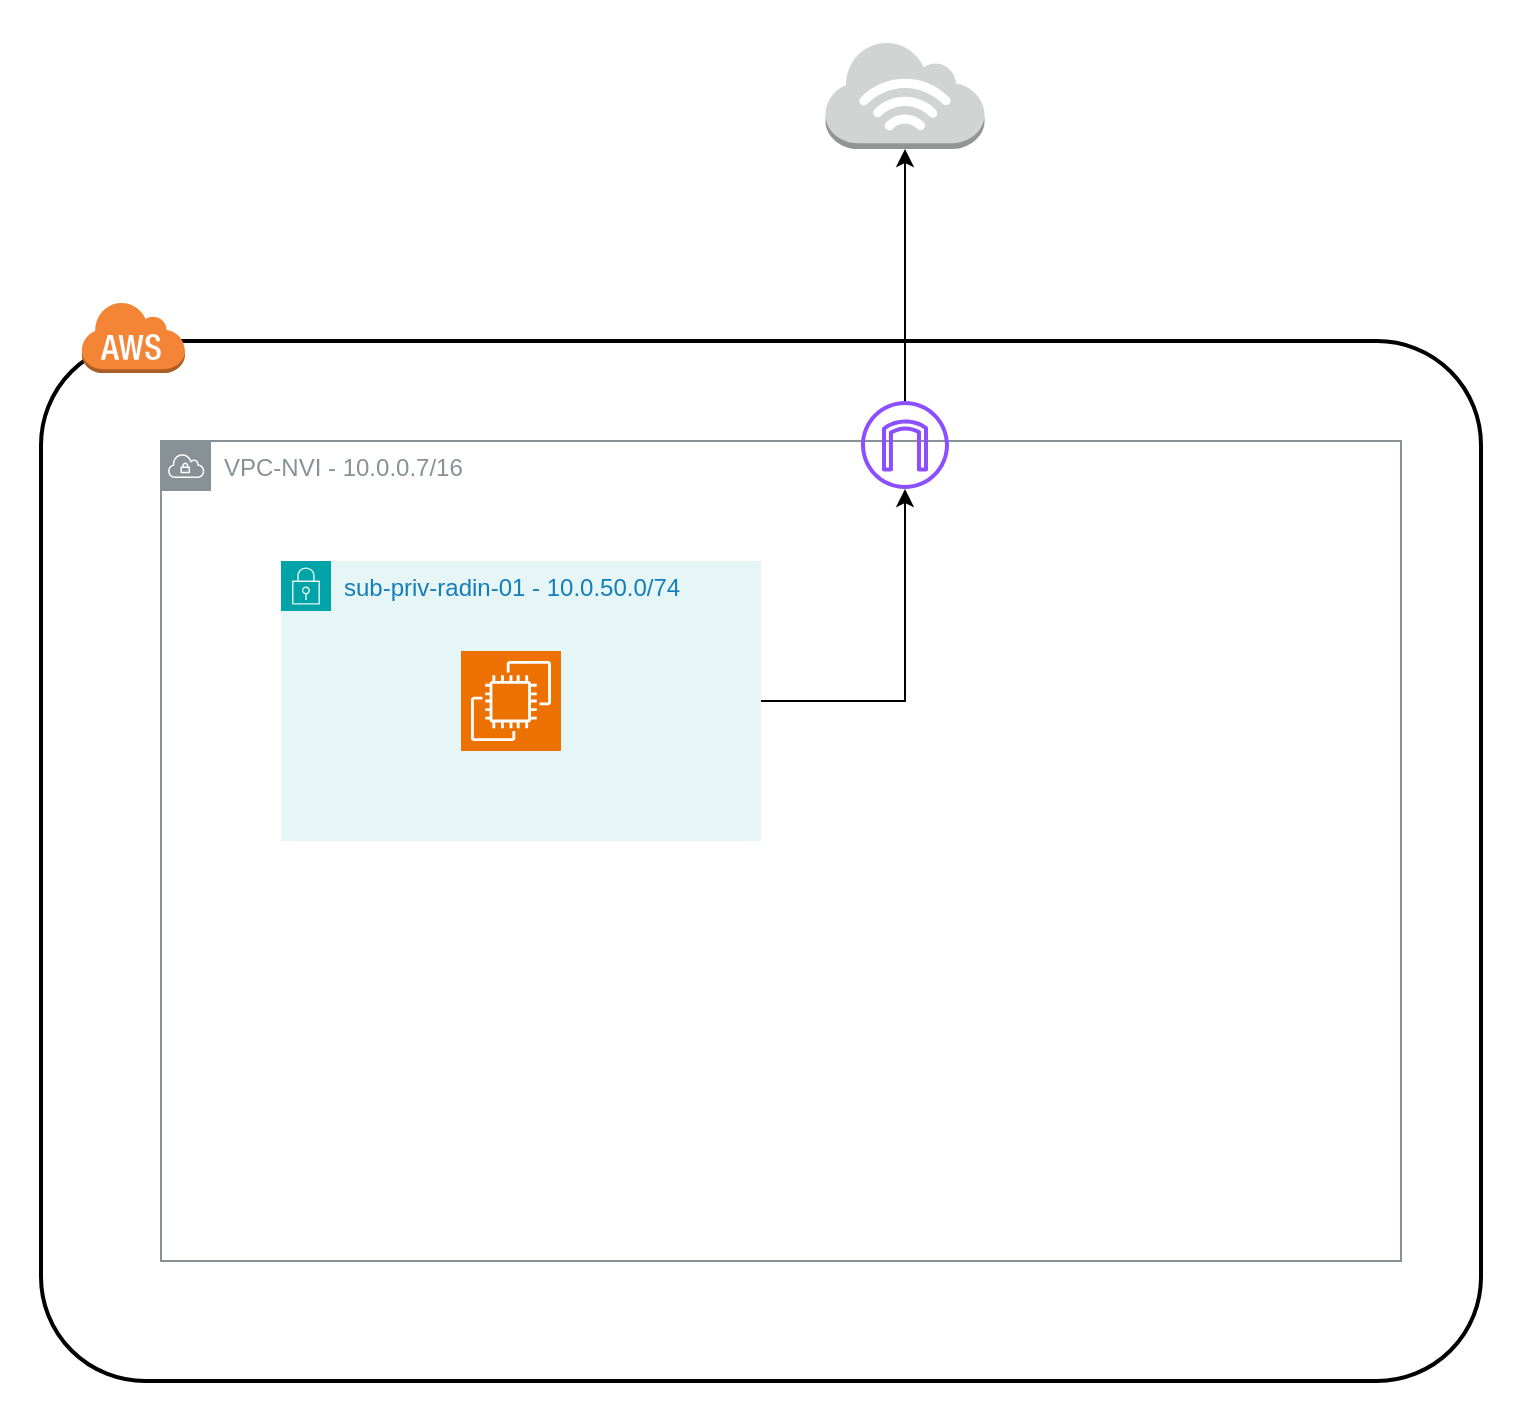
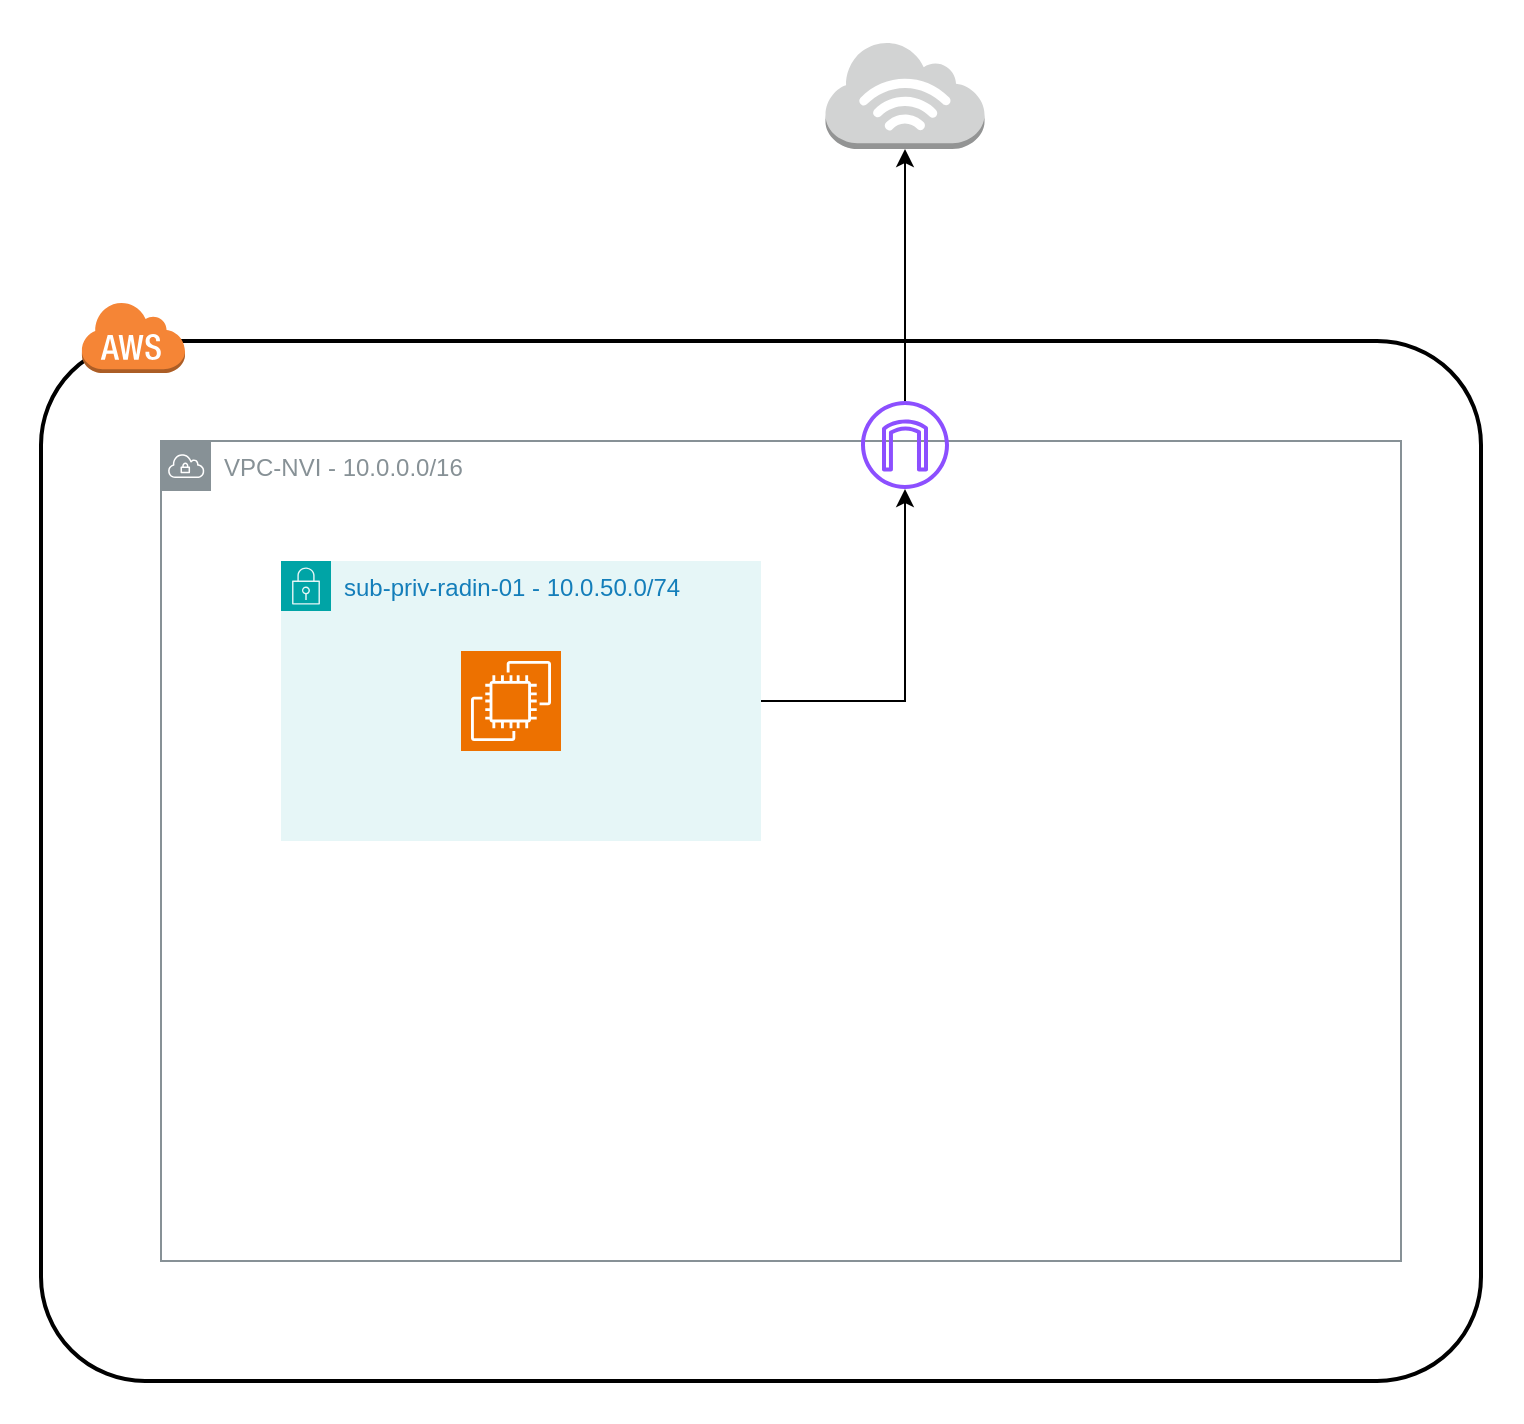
node "VPC-NVI - 10.0.0.7/16": label "VPC-NVI - 10.0.0.7/16" -> "VPC-NVI - 10.0.0.0/16"
